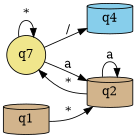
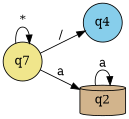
node "q4": shape cylinder -> circle
edge "q2" -> "q7": removed, label "*"
node "q1": removed
